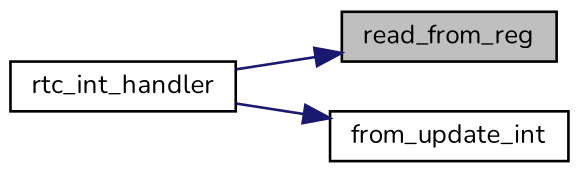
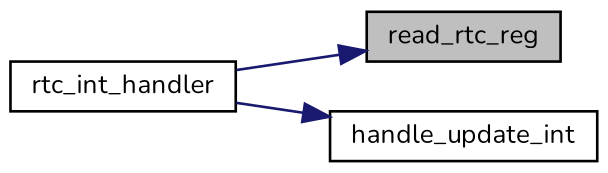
node "read_from_reg": label "read_from_reg" -> "read_rtc_reg"
node "from_update_int": label "from_update_int" -> "handle_update_int"
